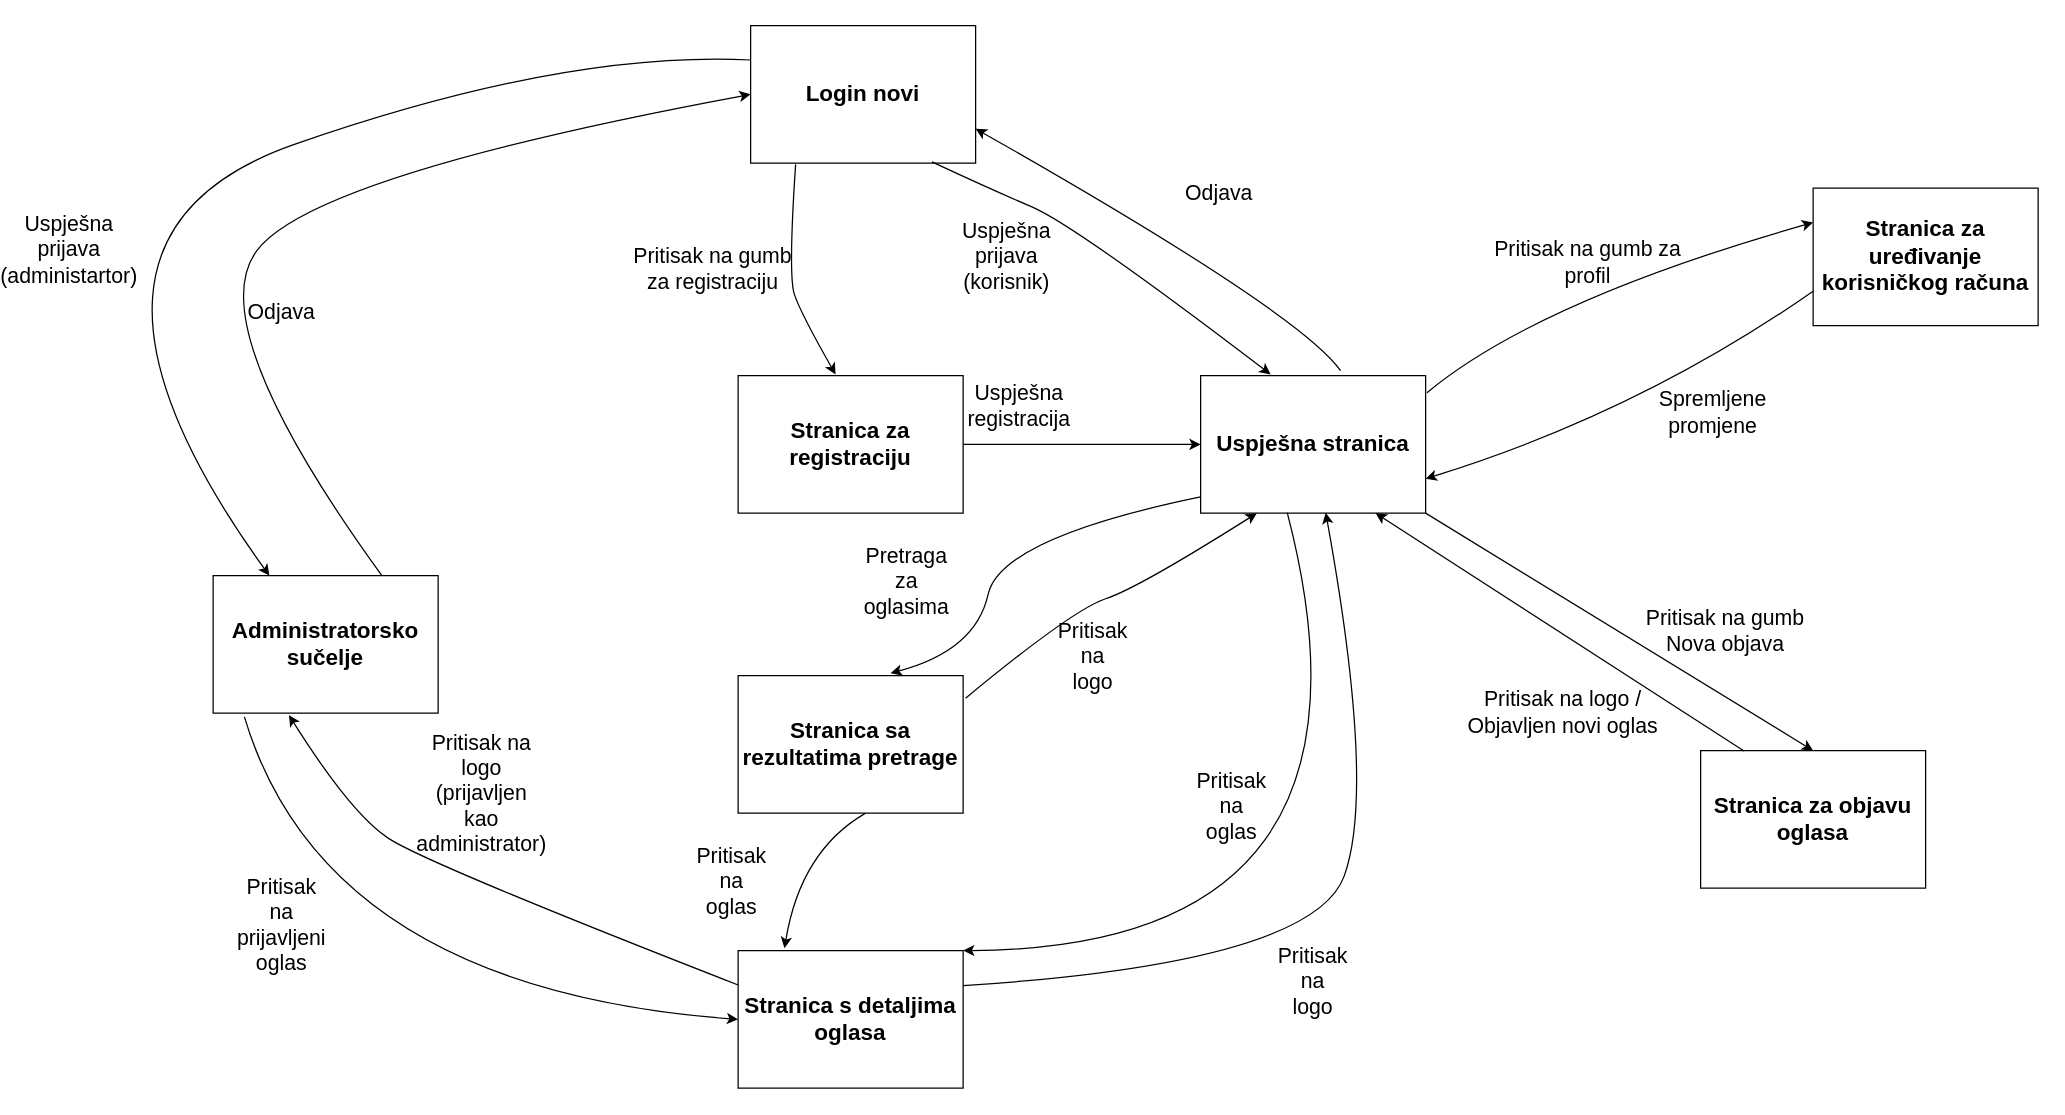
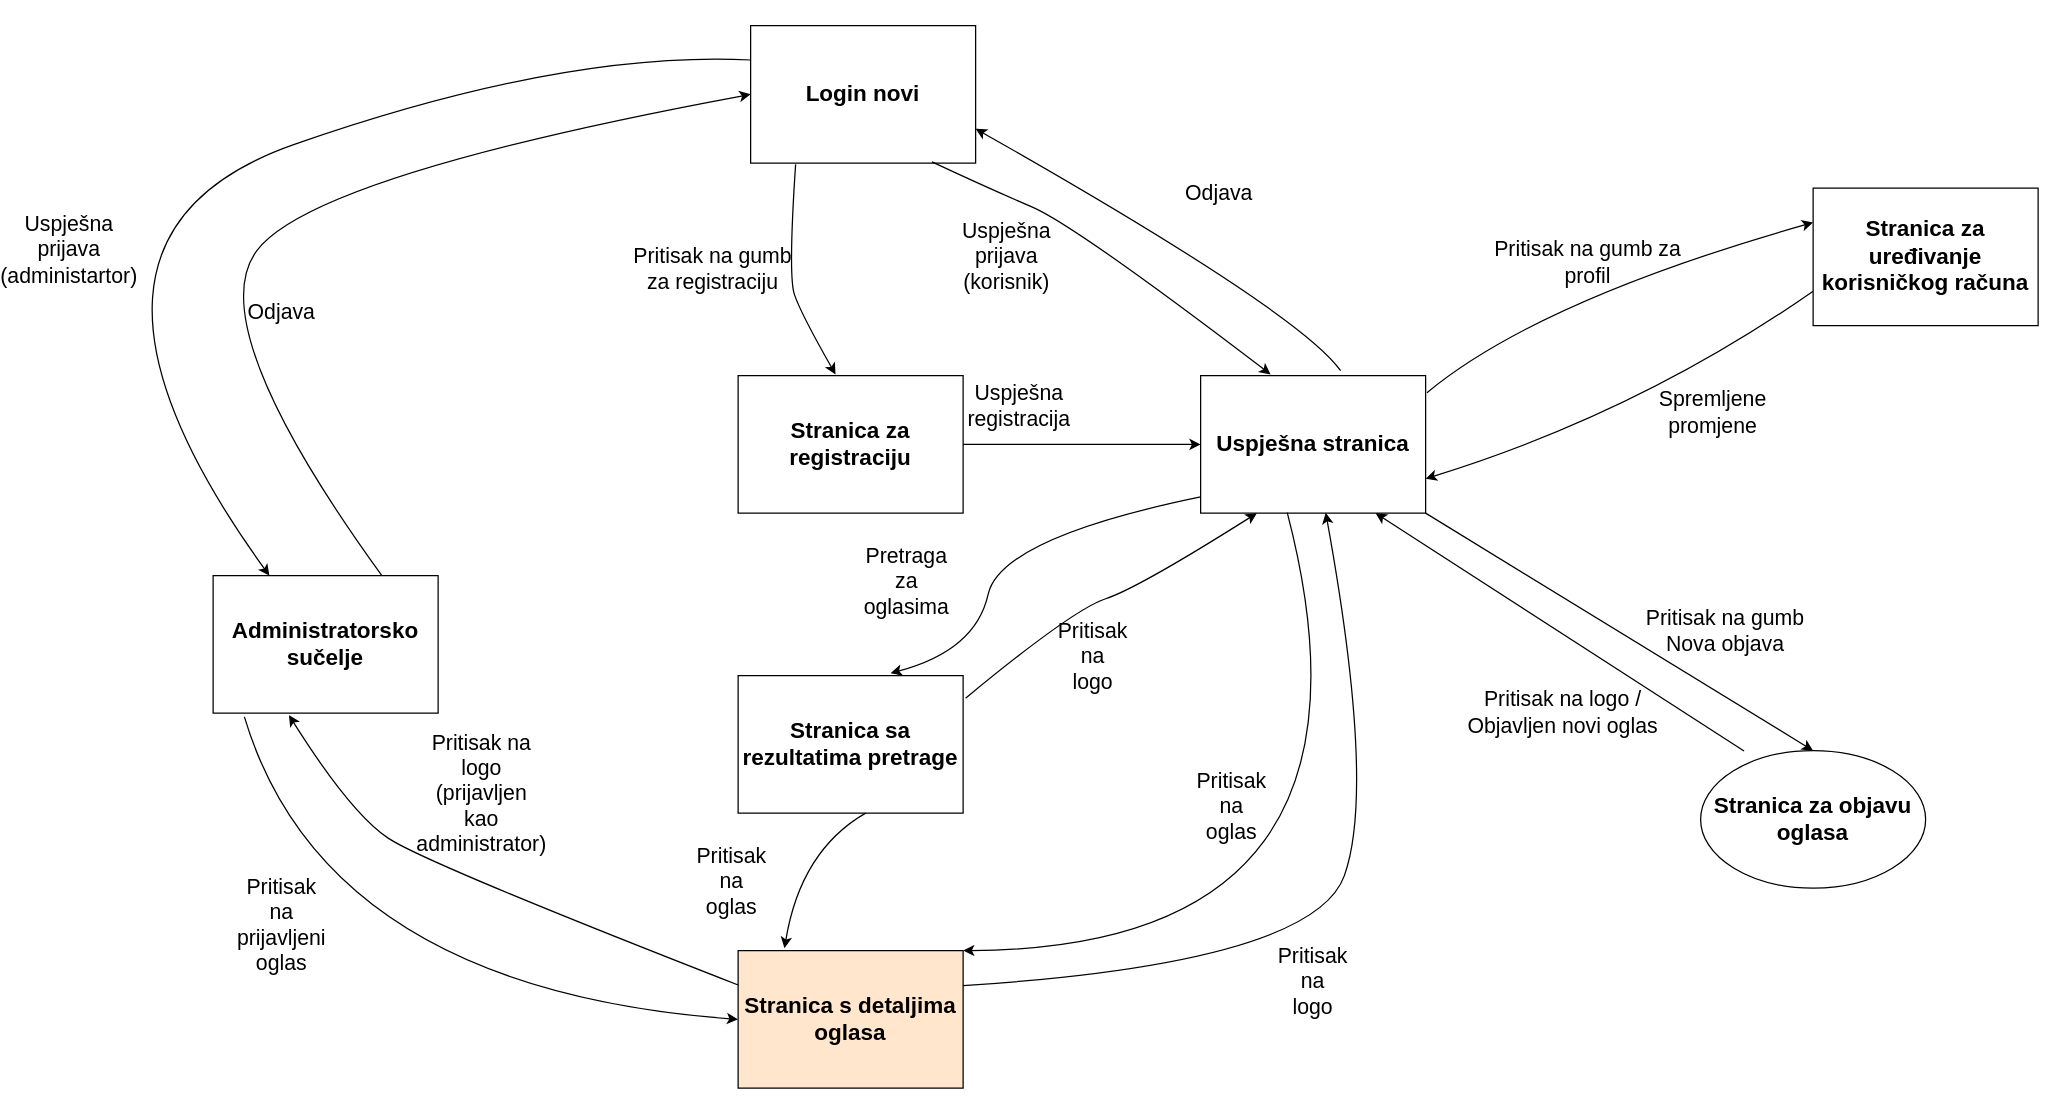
node "Stranica za objavu oglasa": shape rectangle -> ellipse
node "Stranica s detaljima oglasa": fillcolor #ffffff -> #ffe6cc
